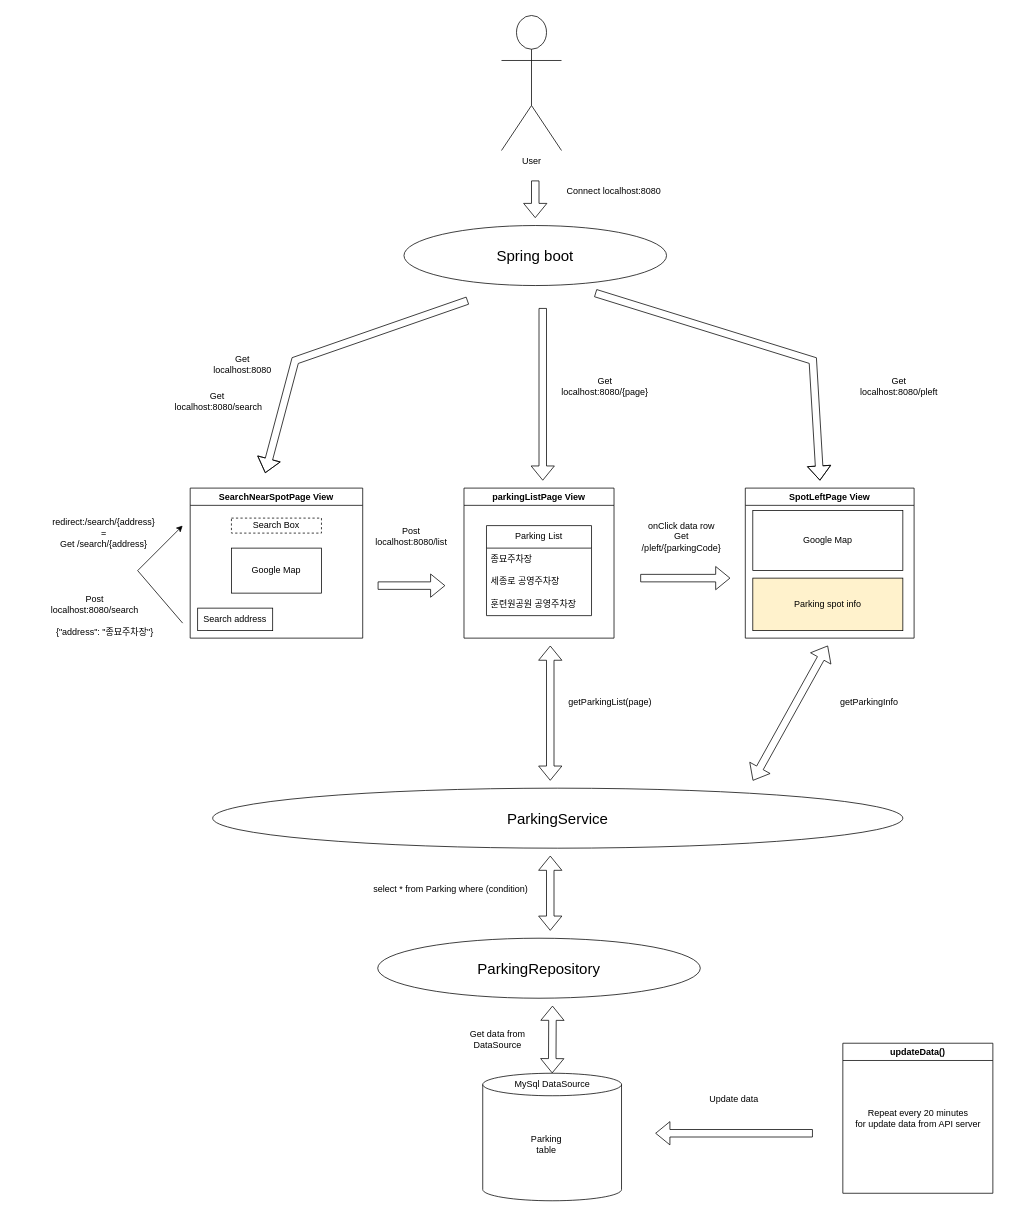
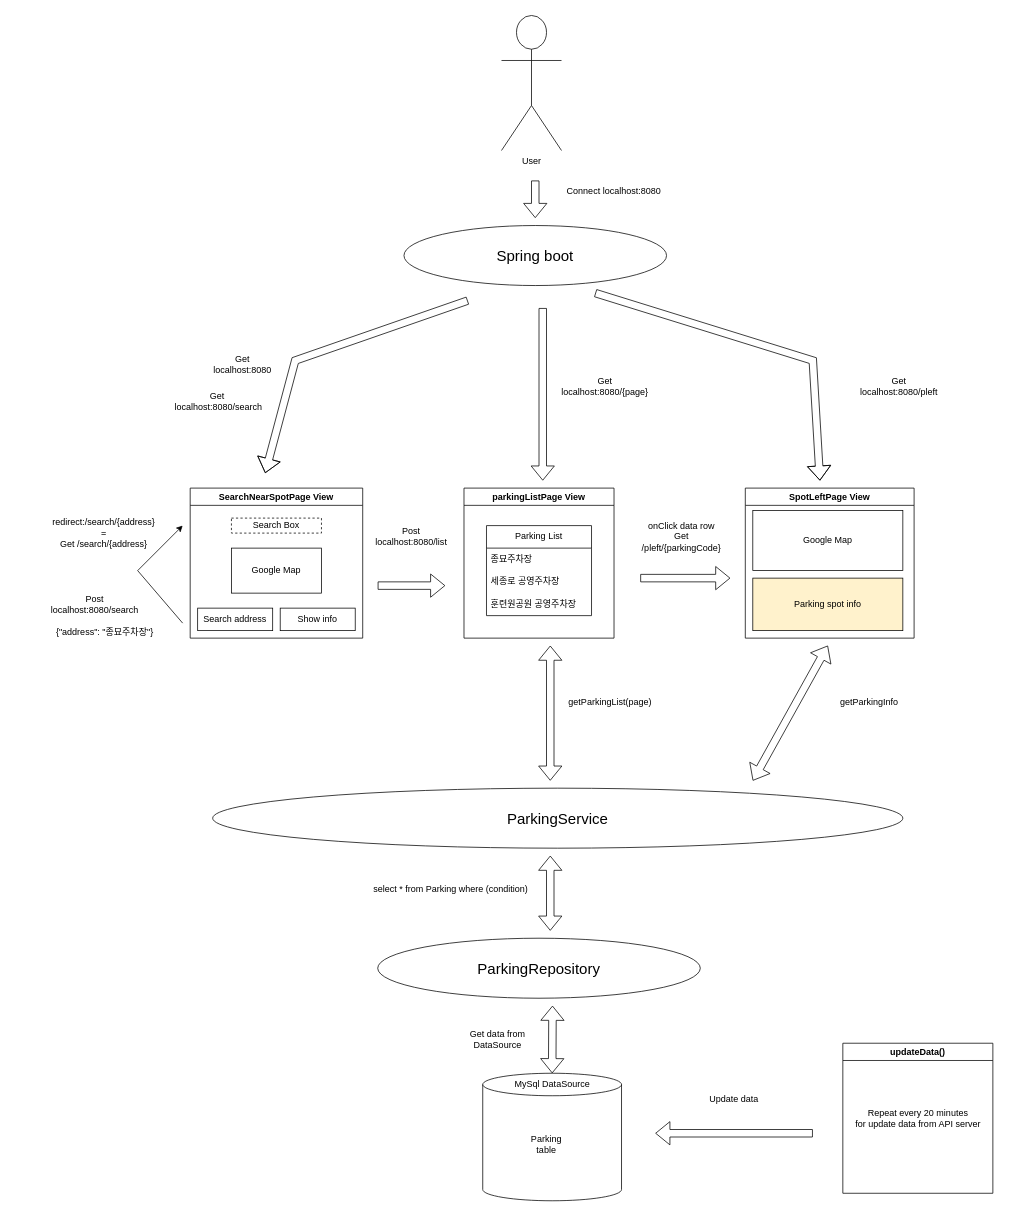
node "Show info": added
